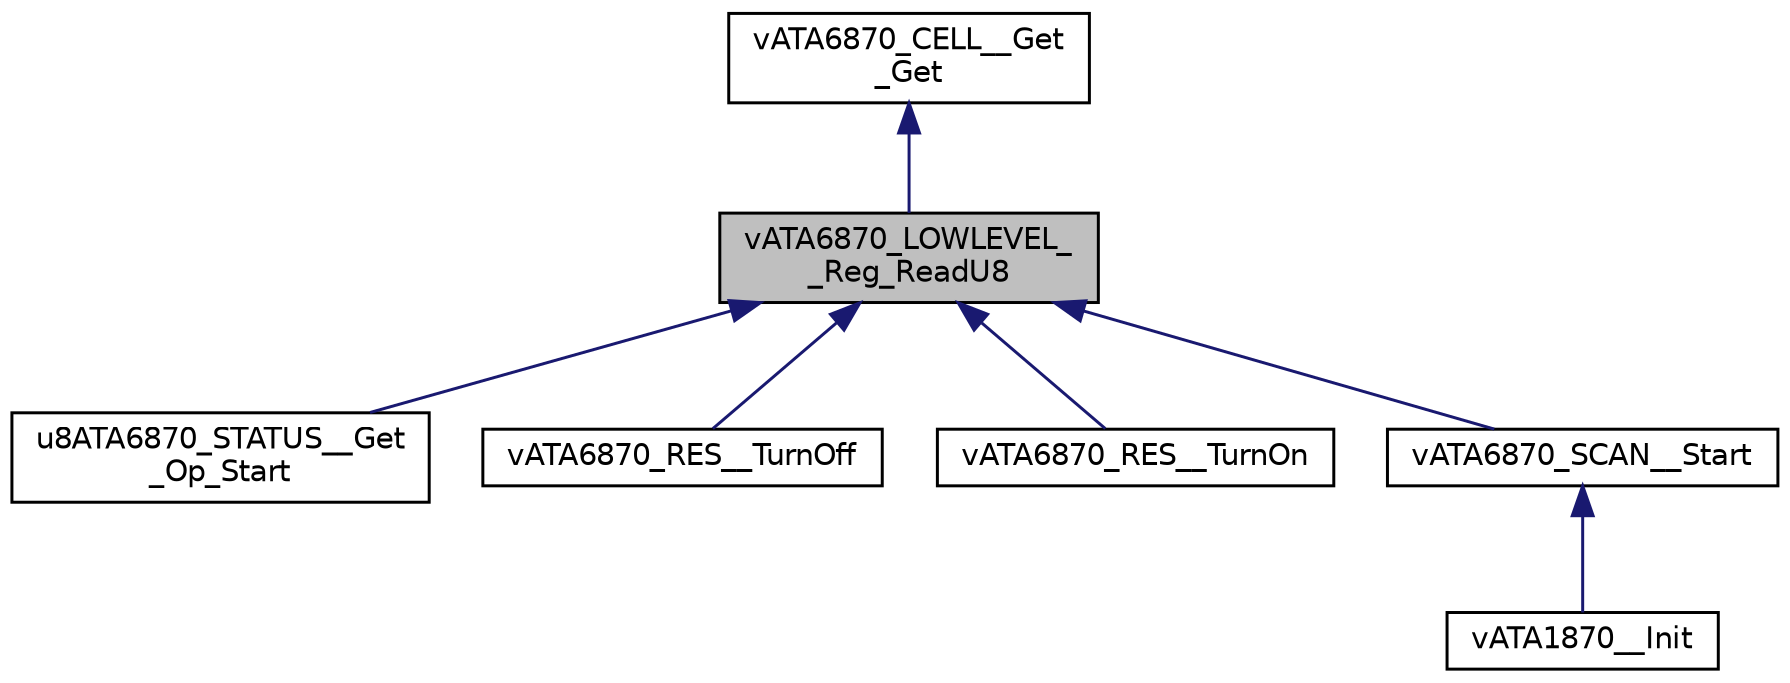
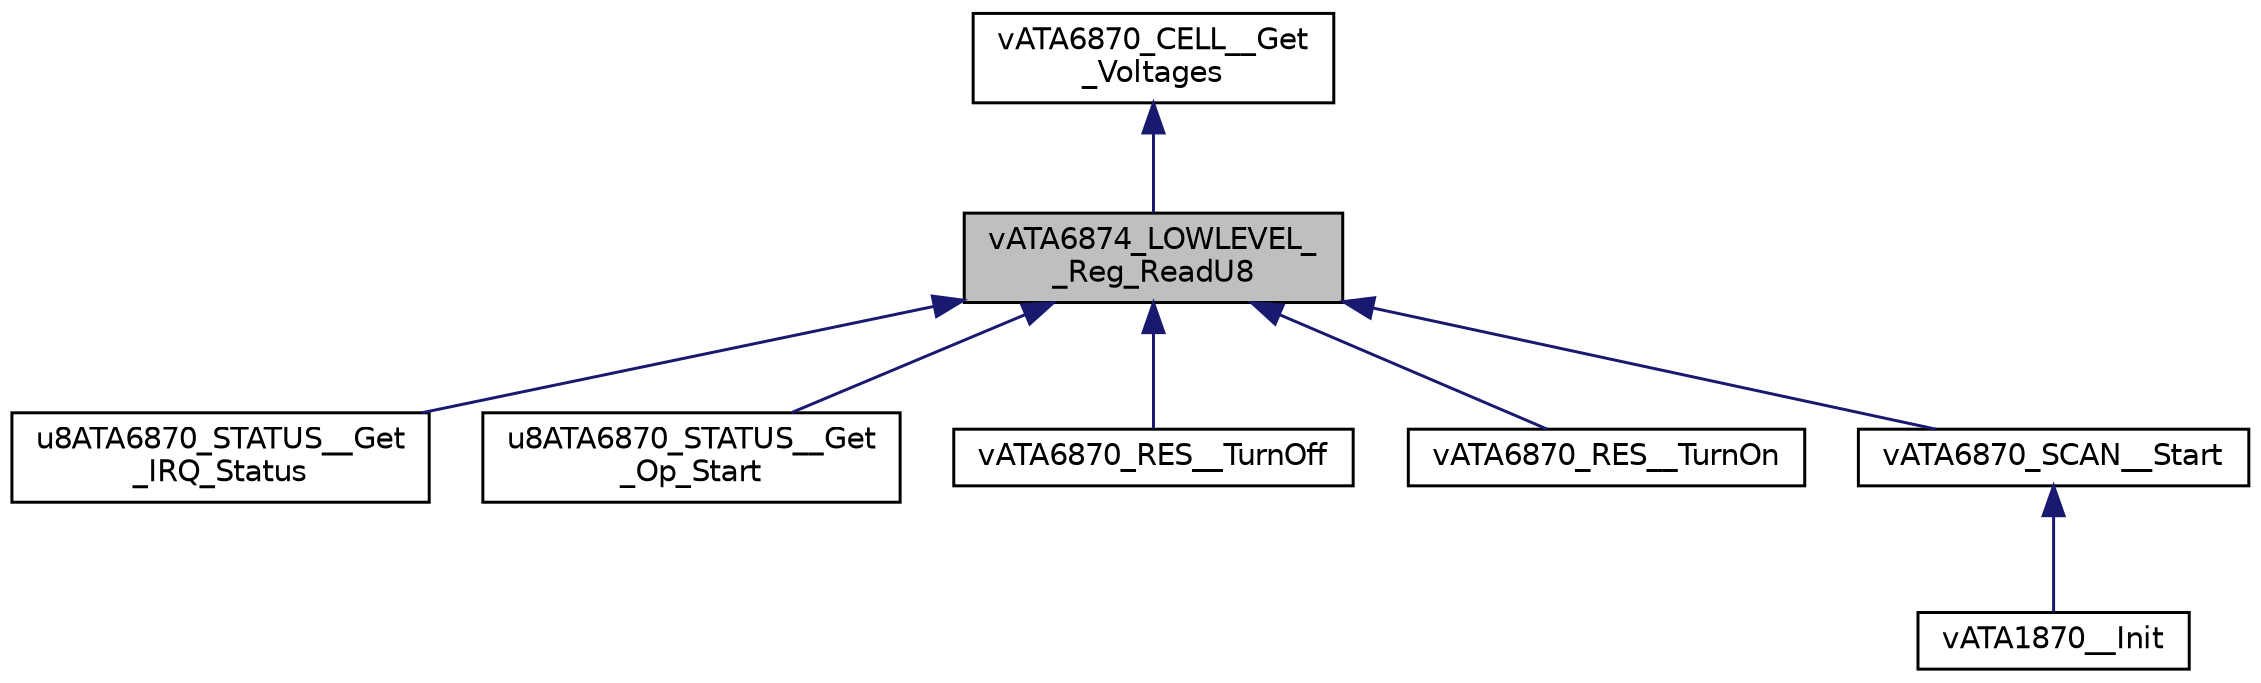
node "vATA6870_CELL__Get _Get": label "vATA6870_CELL__Get _Get" -> "vATA6870_CELL__Get _Voltages"
node "vATA6870_LOWLEVEL_ _Reg_ReadU8": label "vATA6870_LOWLEVEL_ _Reg_ReadU8" -> "vATA6874_LOWLEVEL_ _Reg_ReadU8"
node "u8ATA6870_STATUS__Get _IRQ_Status": added
